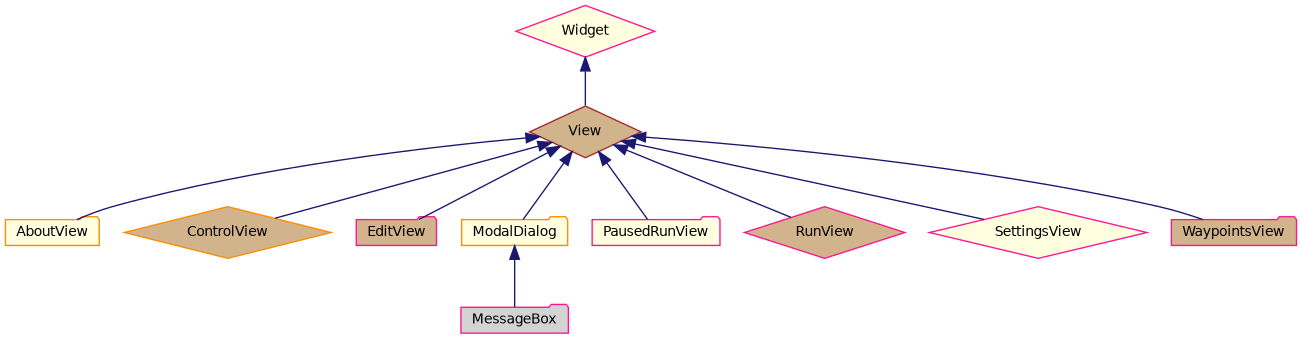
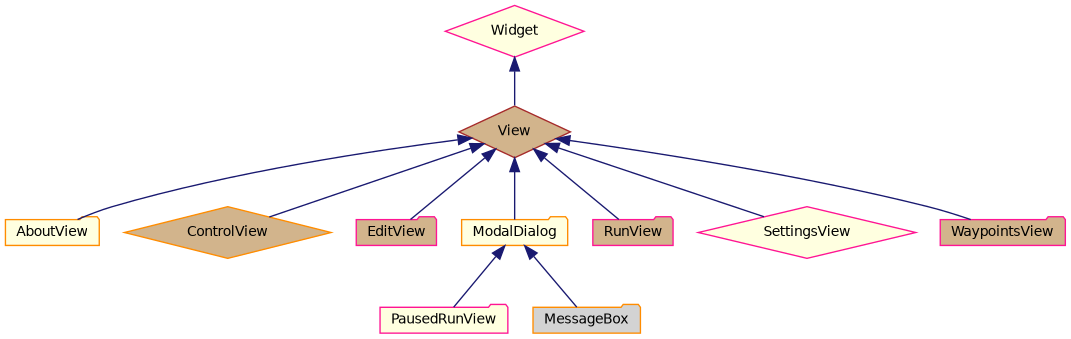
edge "PausedRunView" -> "View": now "PausedRunView" -> "ModalDialog"
node "RunView": shape diamond -> folder
node "MessageBox": color deeppink -> darkorange
